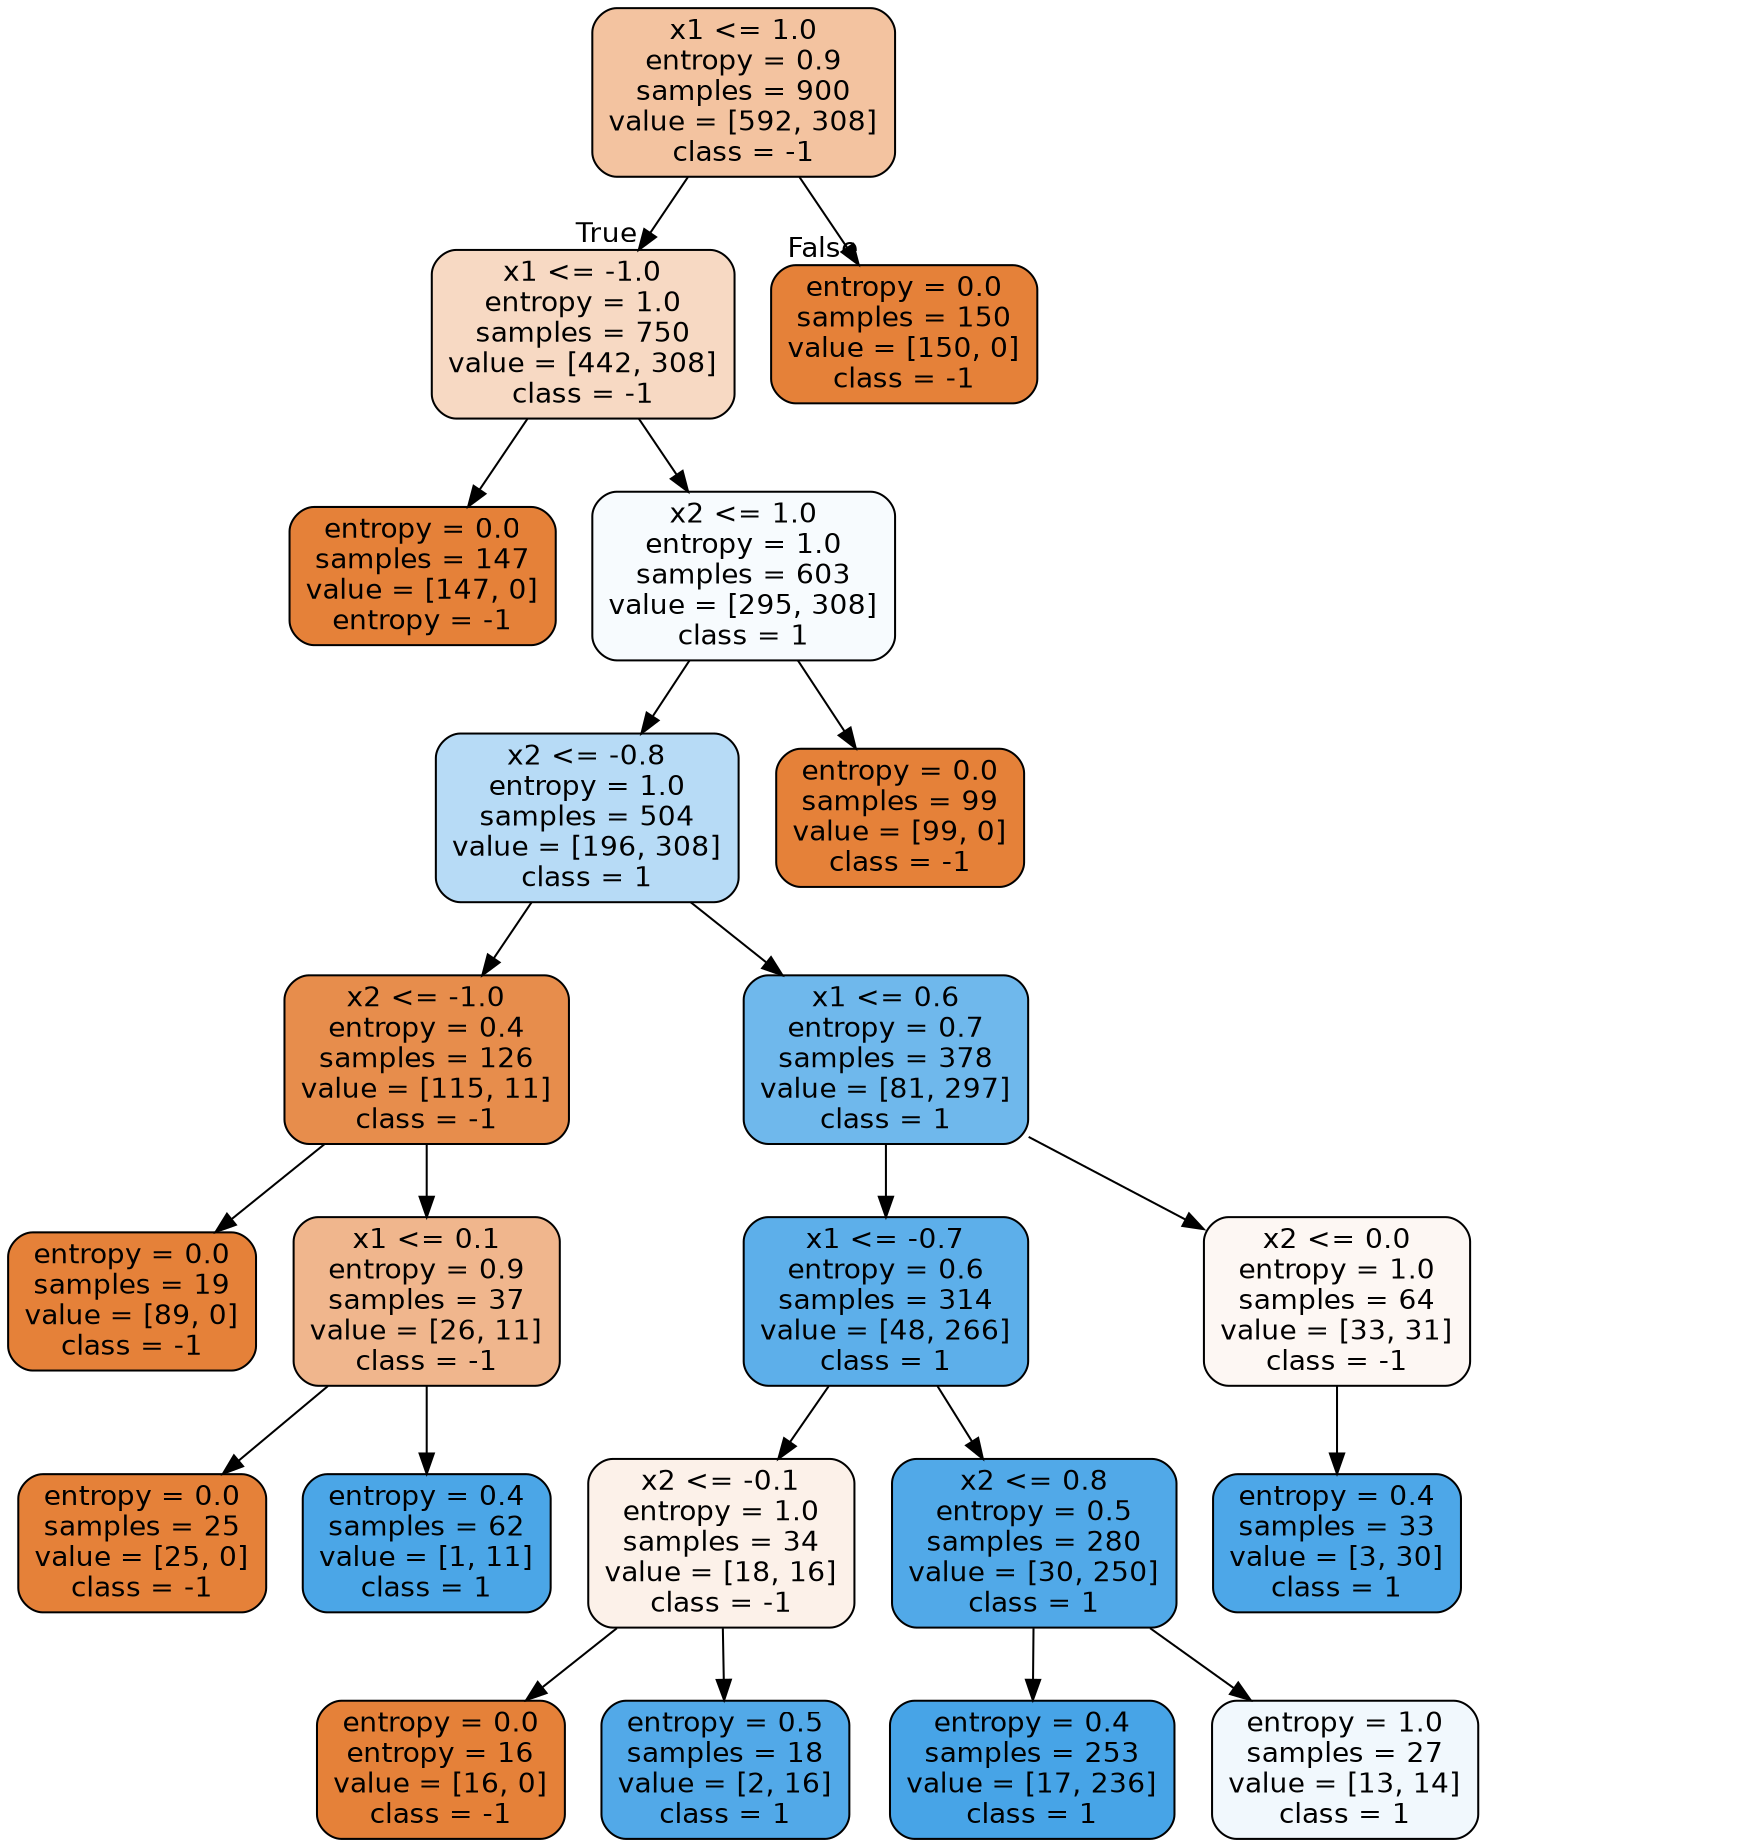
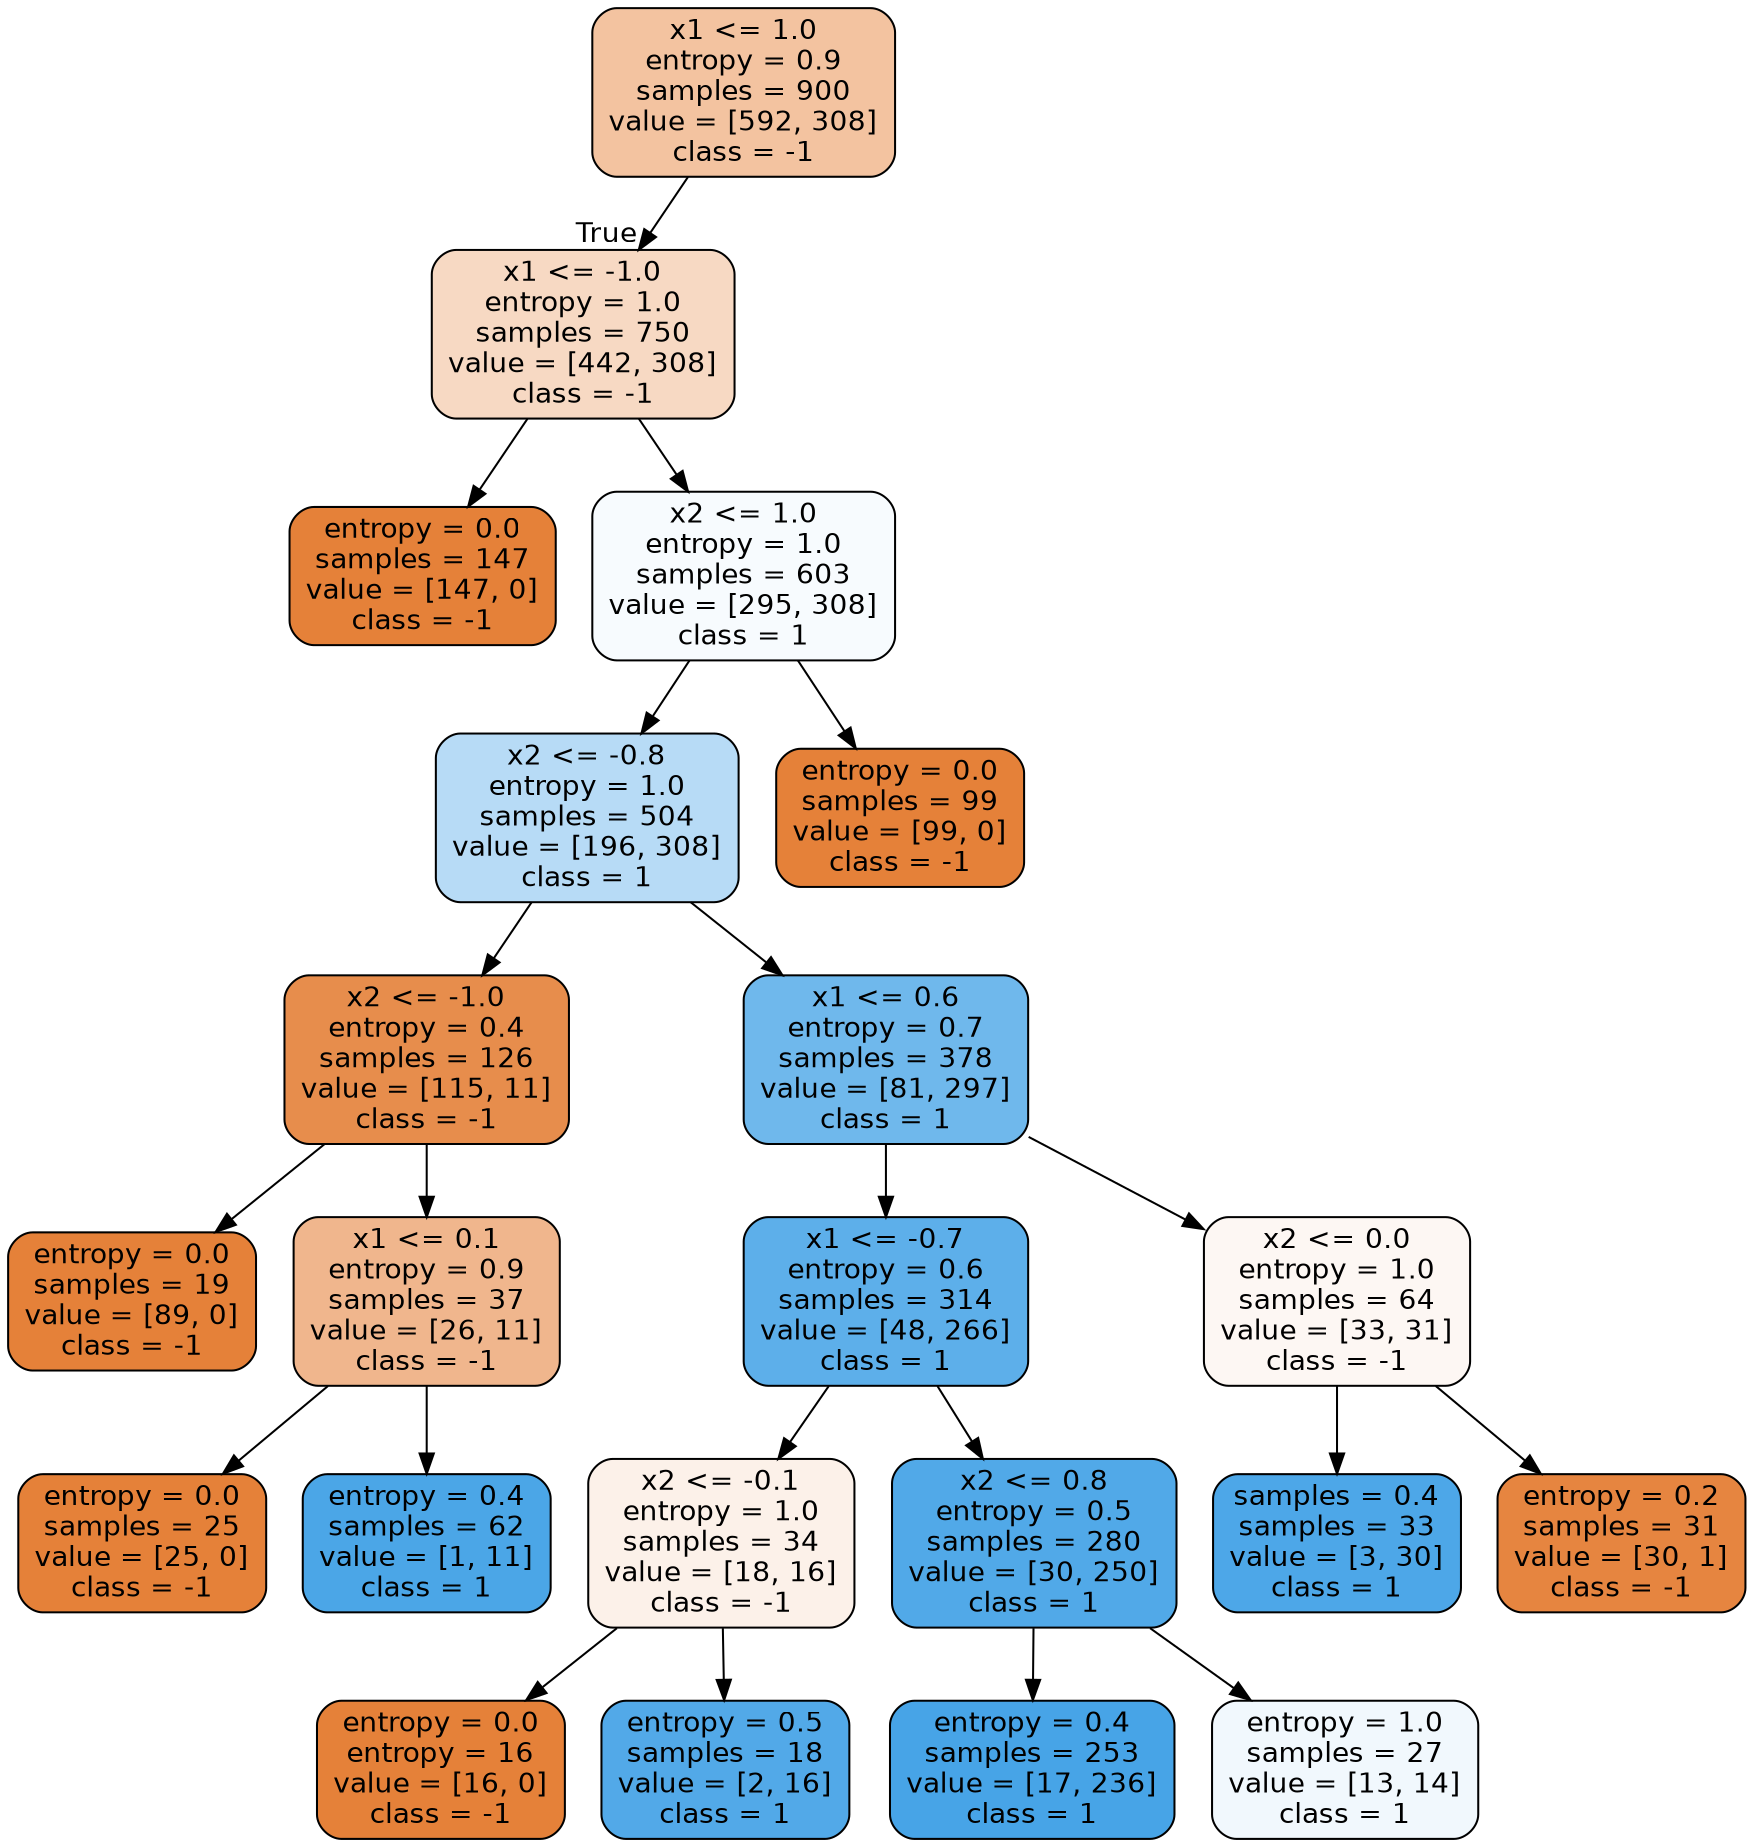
node "entropy = 0.0 samples = 150 value = [150, 0] class = -1": removed
node "entropy = 0.0 samples = 147 value = [147, 0] entropy = -1": label "entropy = 0.0 samples = 147 value = [147, 0] entropy = -1" -> "entropy = 0.0 samples = 147 value = [147, 0] class = -1"
node "entropy = 0.4 samples = 33 value = [3, 30] class = 1": label "entropy = 0.4 samples = 33 value = [3, 30] class = 1" -> "samples = 0.4 samples = 33 value = [3, 30] class = 1"
node "entropy = 0.2 samples = 31 value = [30, 1] class = -1": added
